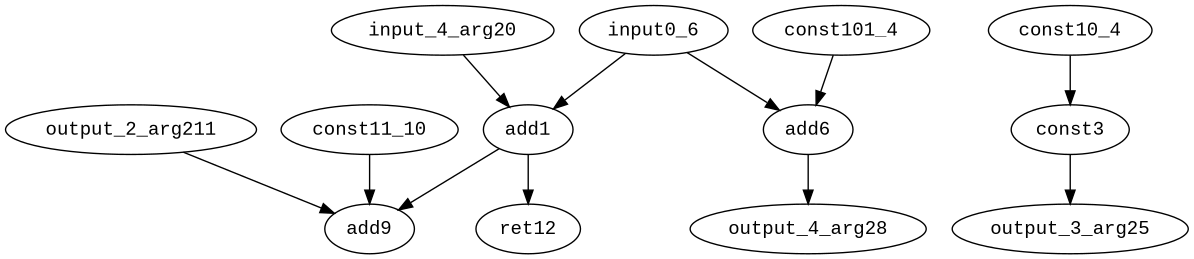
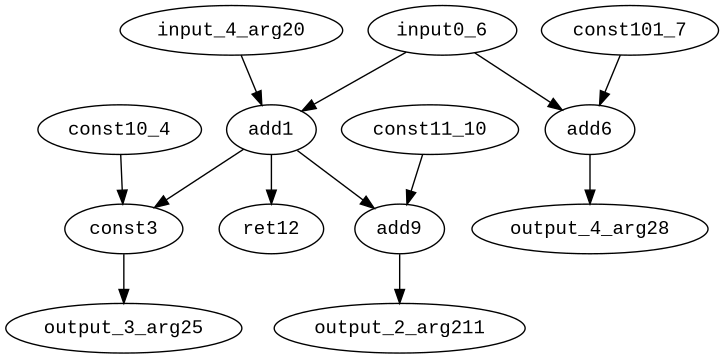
node "const101_4": label "const101_4" -> "const101_7"
edge "add1" -> "const3": added
edge "output_2_arg211" -> "add9": reversed
